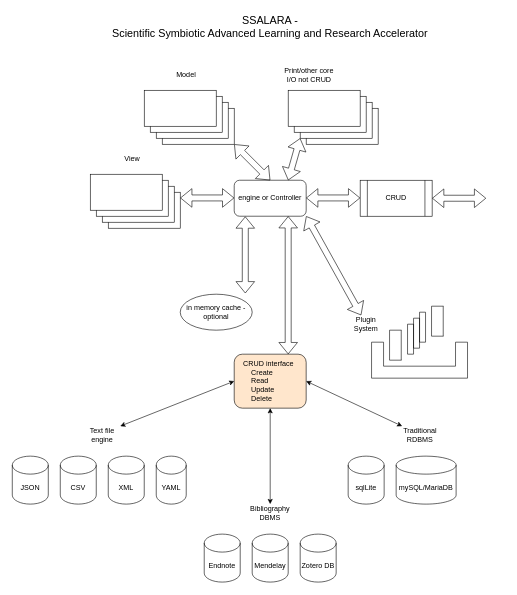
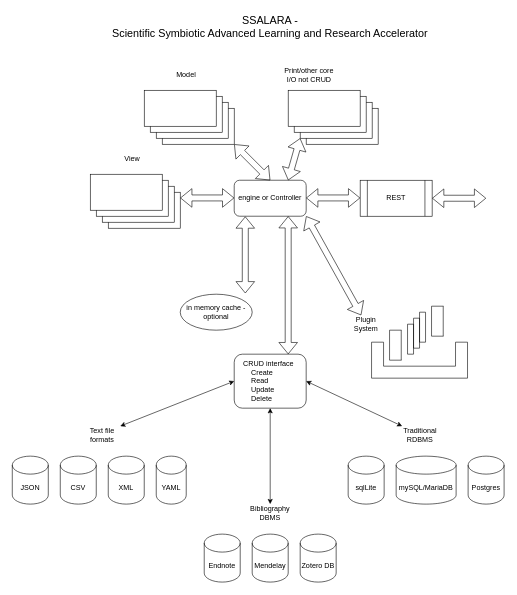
node "CRUD": label "CRUD" -> "REST"
node "CRUD interface Create Read Update Delete": fillcolor #ffe6cc -> #ffffff
node "Text file engine": label "Text file engine" -> "Text file formats"
node "Postgres": added
